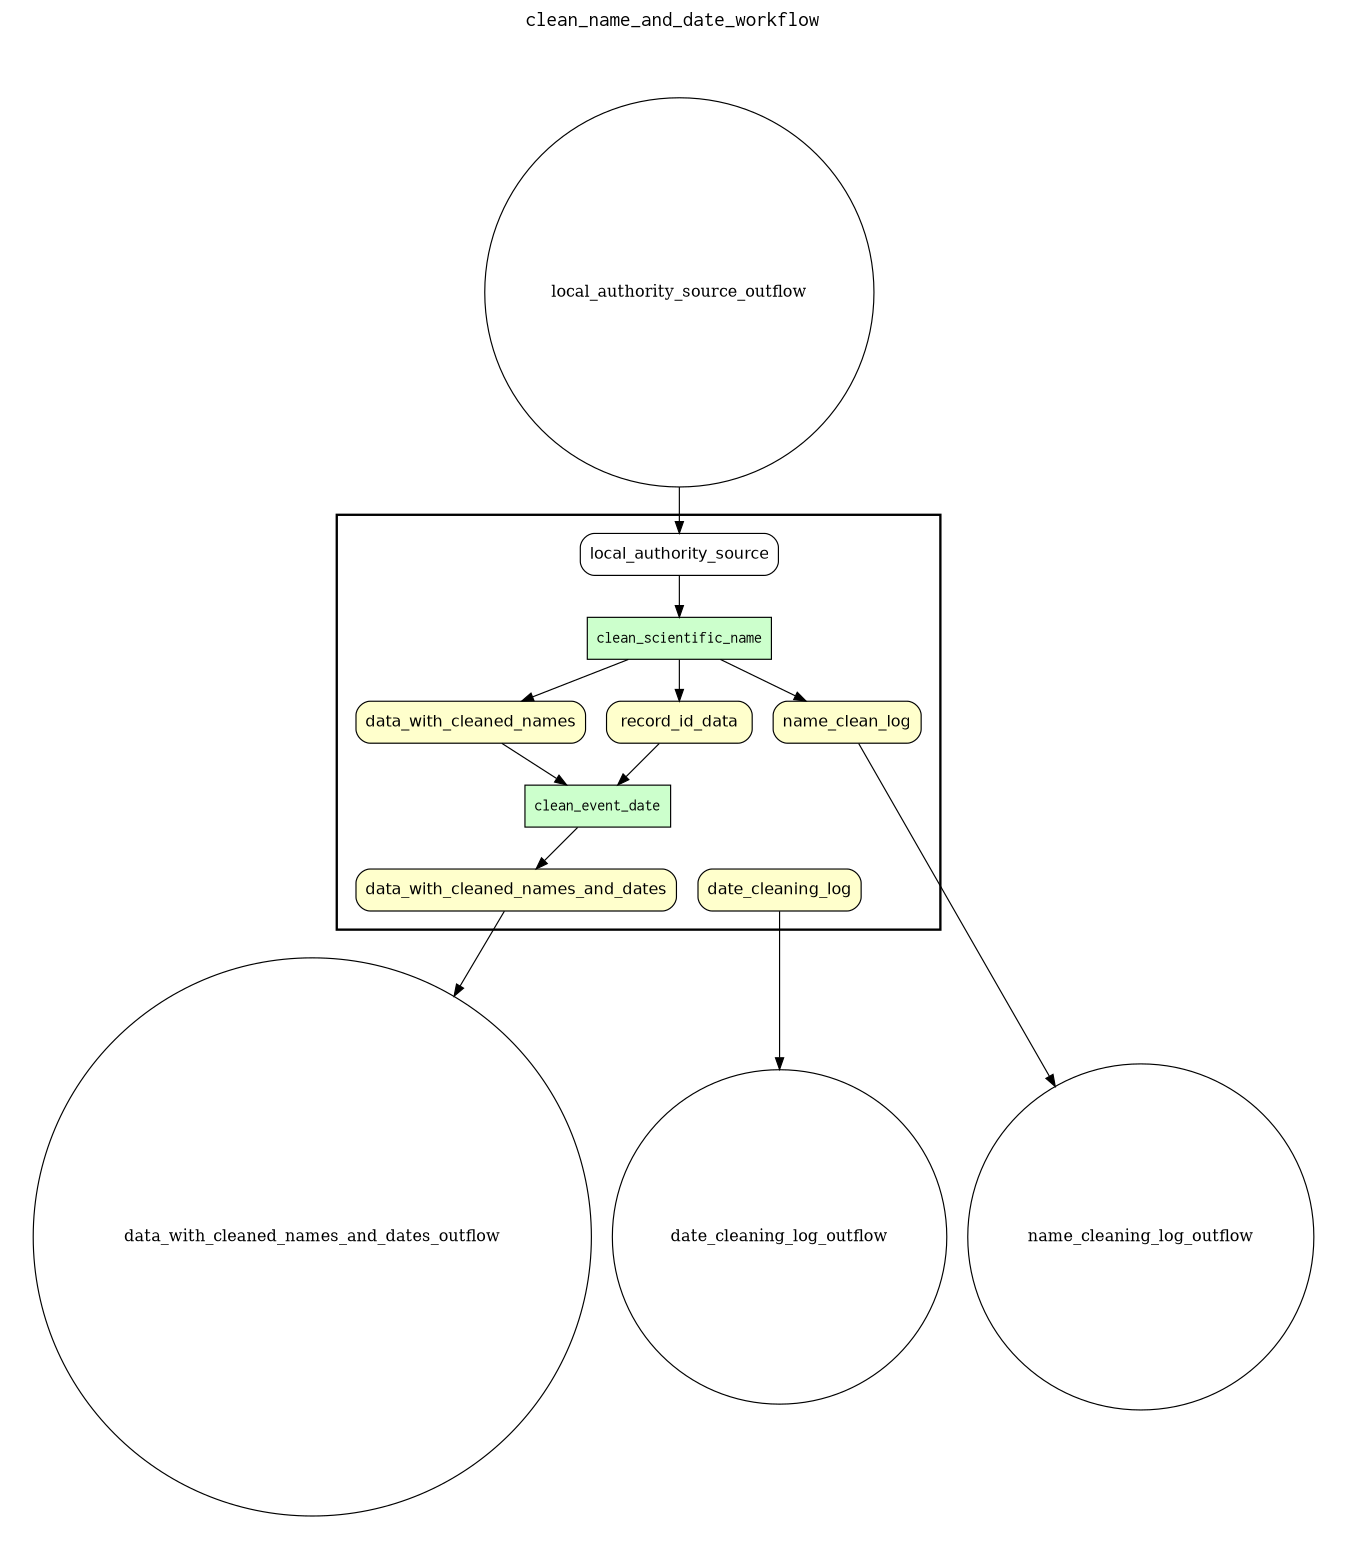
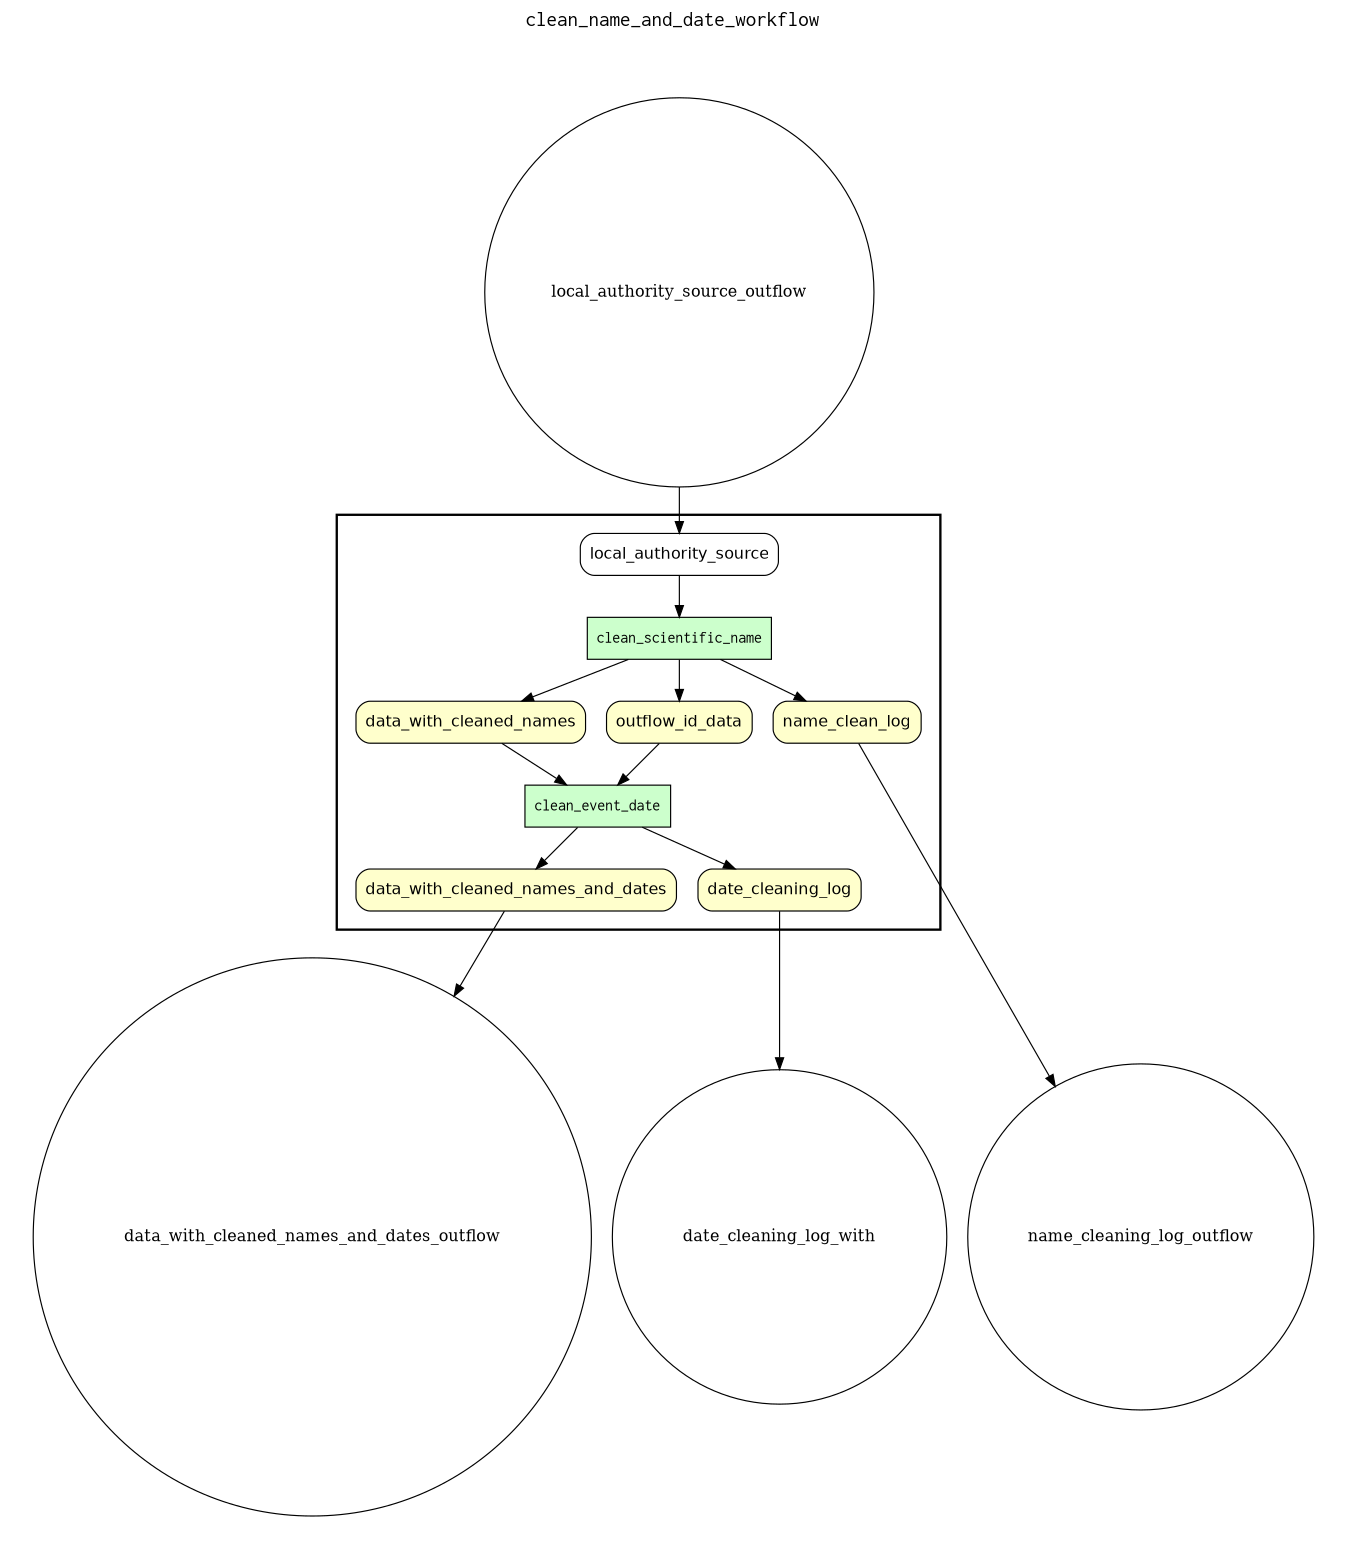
node "record_id_data": label "record_id_data" -> "outflow_id_data"
edge "clean_event_date" -> "date_cleaning_log": added
node "date_cleaning_log_outflow": label "date_cleaning_log_outflow" -> "date_cleaning_log_with"
